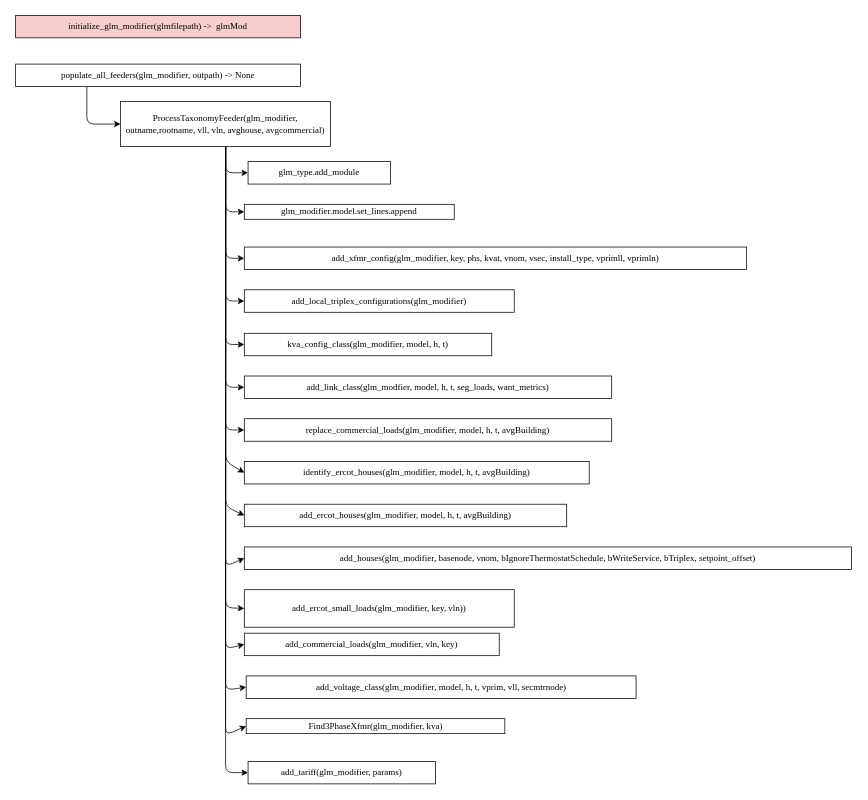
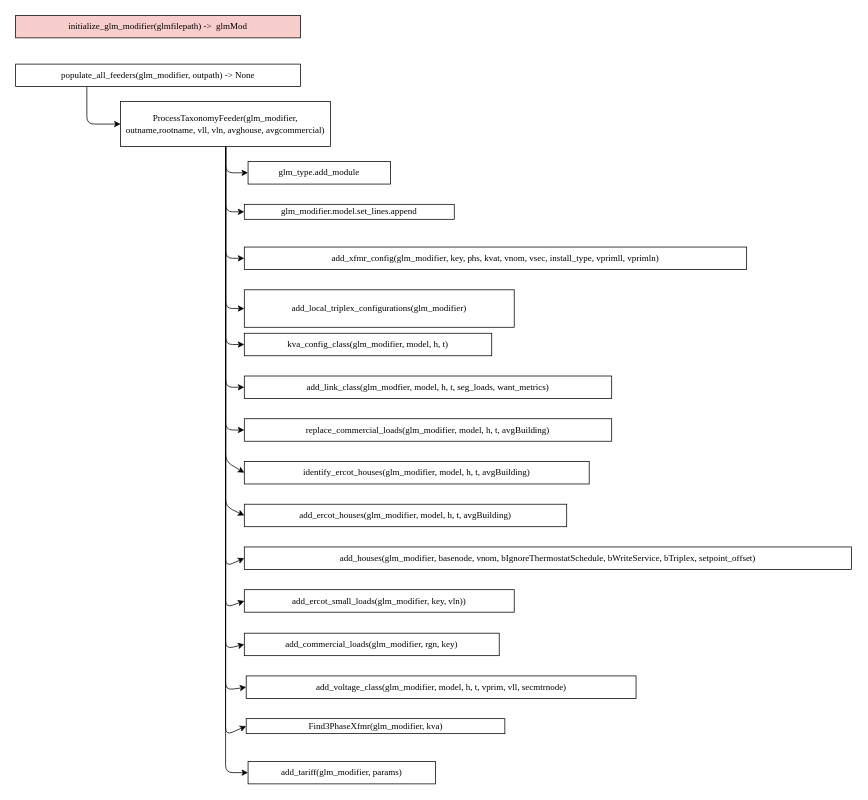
node "add_local_triplex_configurations(glm_modifier)": size 270x23 -> 270x38
node "add_ercot_small_loads(glm_modifier, key, vln))": size 270x38 -> 270x23
node "add_commercial_loads(glm_modifier, vln, key)": label "add_commercial_loads(glm_modifier, vln, key)" -> "add_commercial_loads(glm_modifier, rgn, key)"
